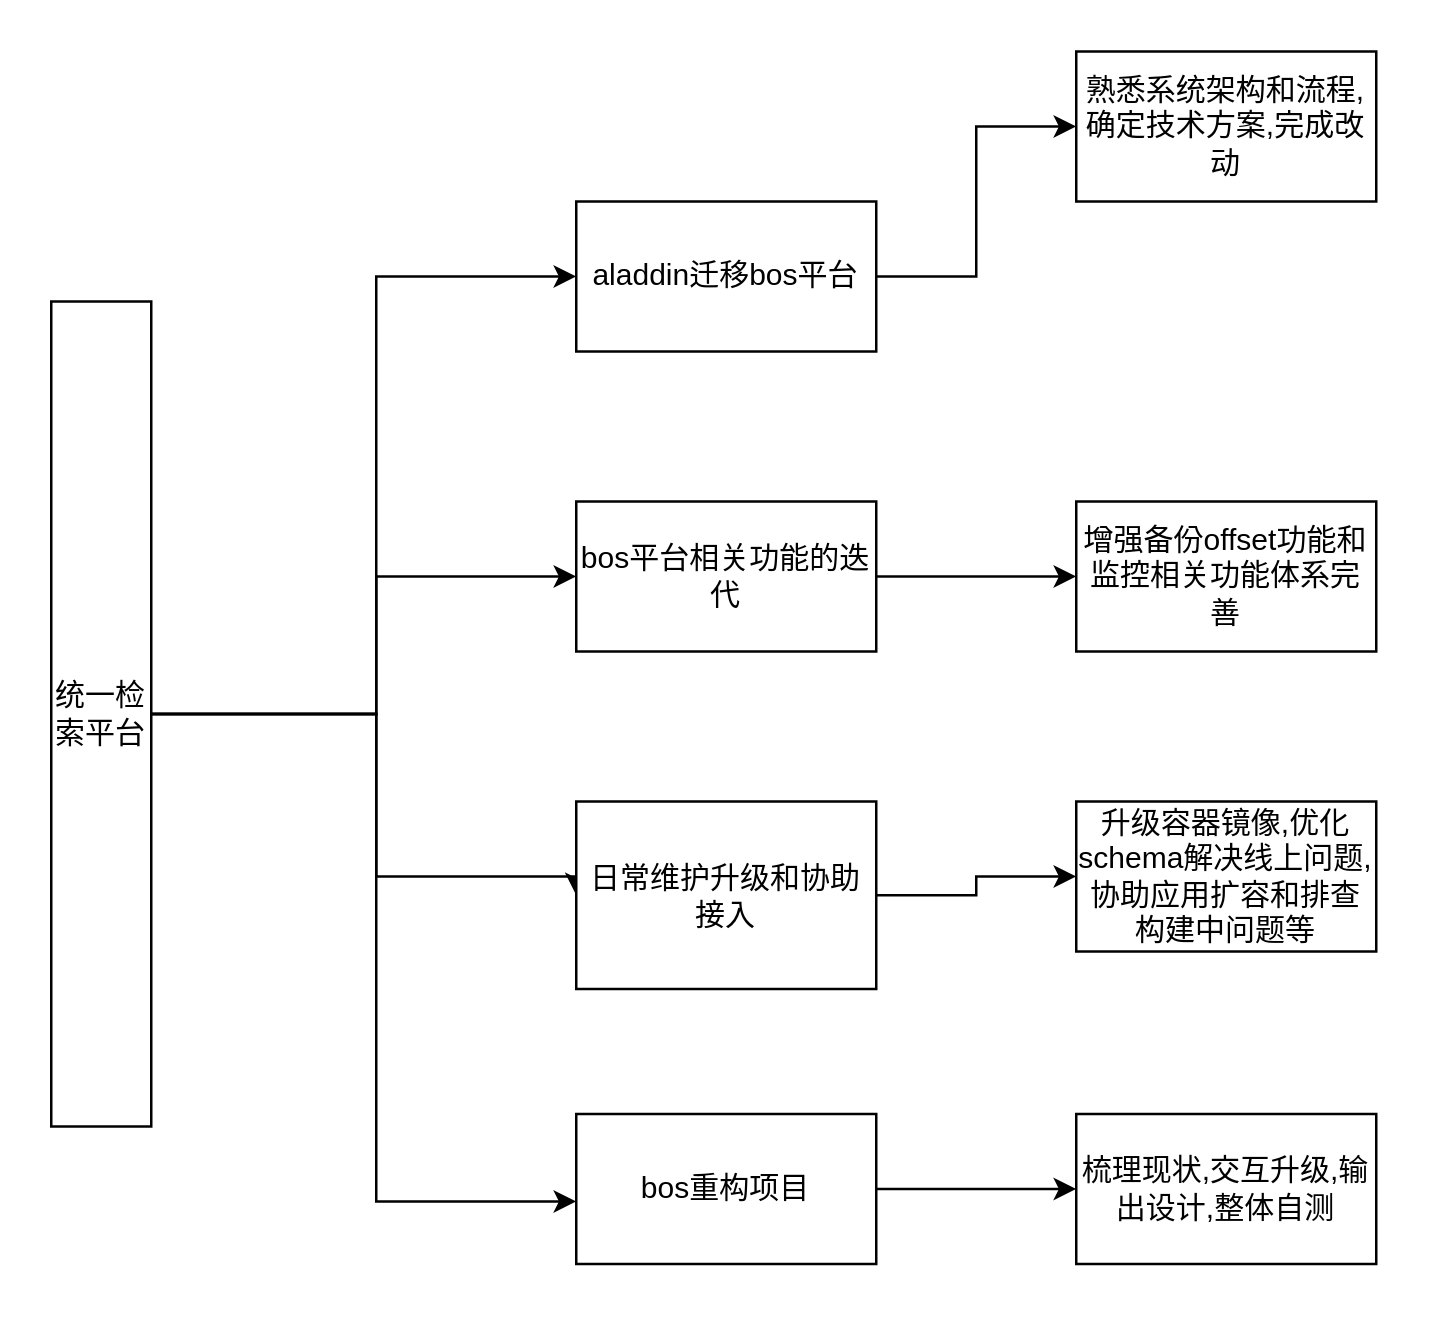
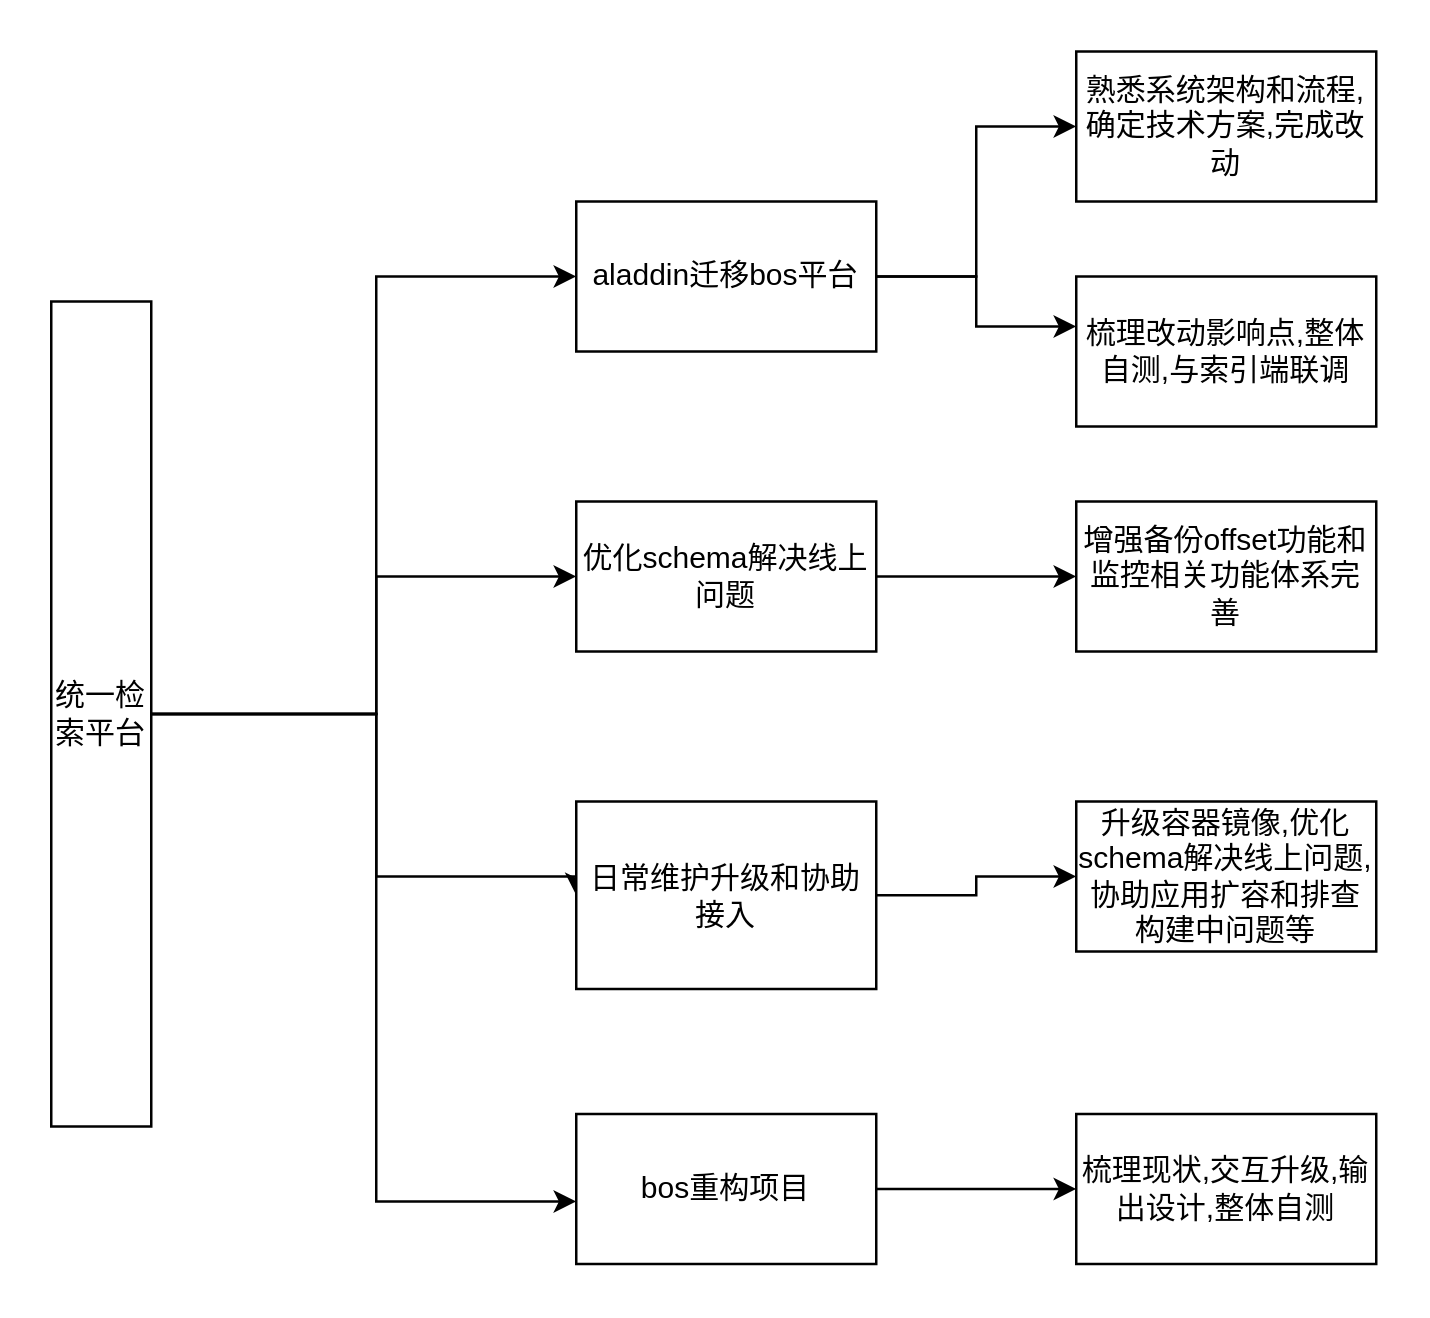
edge "aladdin迁移bos平台" -> "梳理改动影响点,整体自测,与索引端联调": added
node "梳理改动影响点,整体自测,与索引端联调": added
node "bos平台相关功能的迭代": label "bos平台相关功能的迭代" -> "优化schema解决线上问题"
